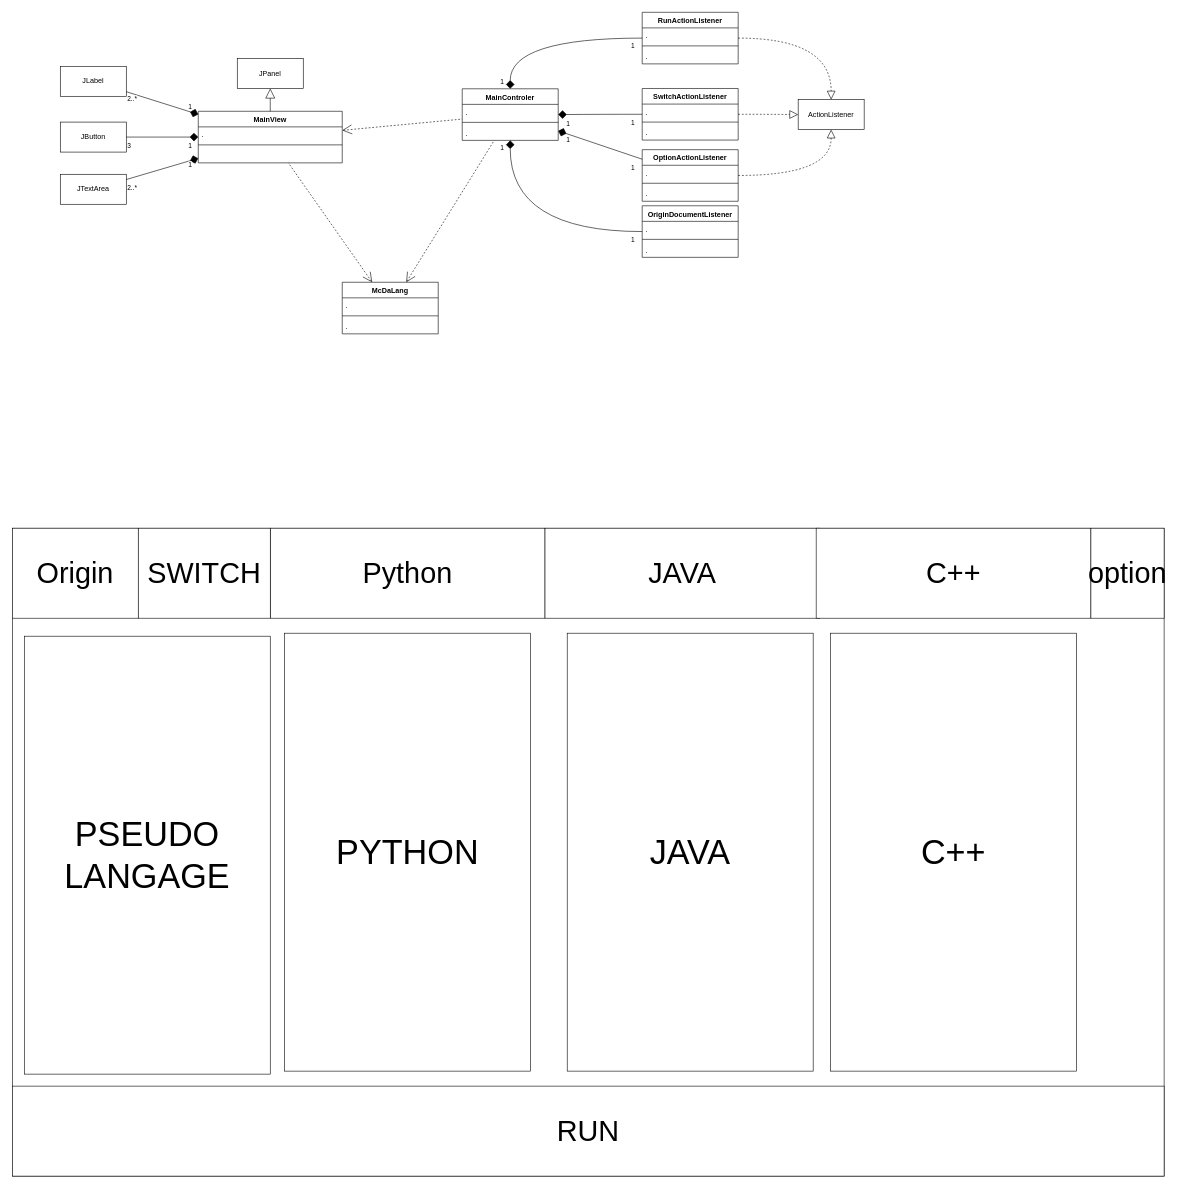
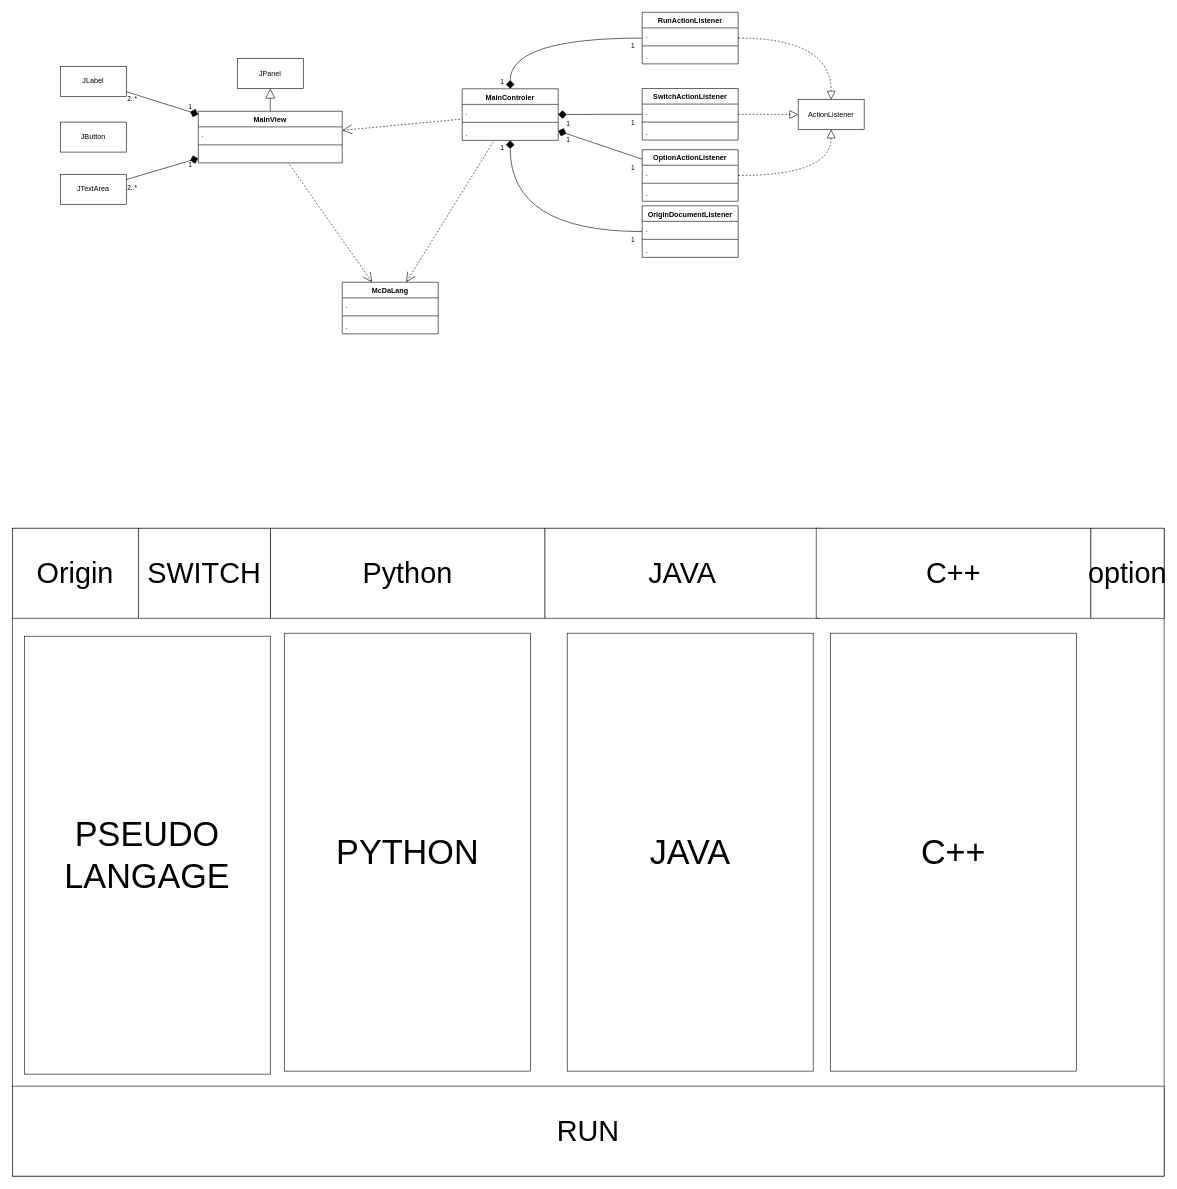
edge "JButton" -> "MainView": removed, labels "3", "1"
